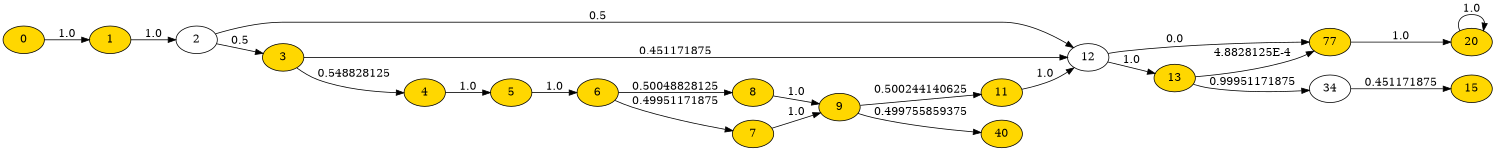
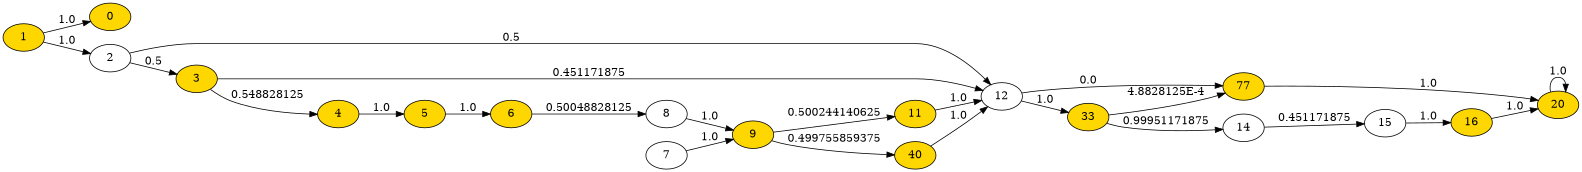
edge "0" -> "1": reversed
node "13": label "13" -> "33"
node "34": label "34" -> "14"
node "15": fillcolor gold -> white
node "8": fillcolor gold -> white
edge "6" -> "7": removed, label "0.49951171875"
node "16": added
edge "40" -> "12": added, label "1.0"
node "7": fillcolor gold -> white
